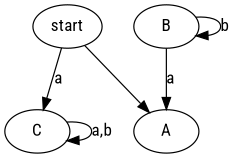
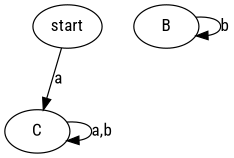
node "A": removed
